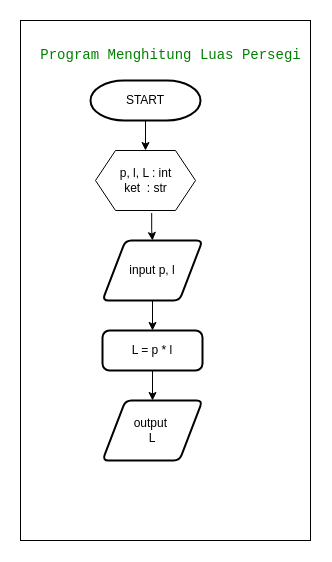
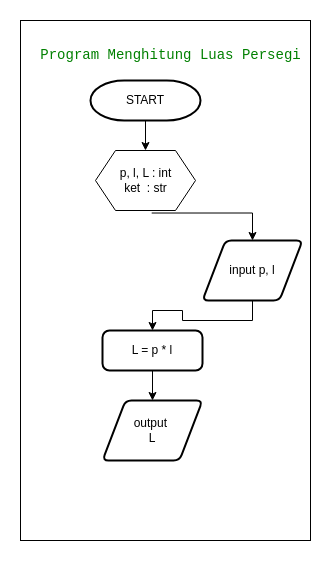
node "input p, l": moved (153, 271) -> (253, 271)
